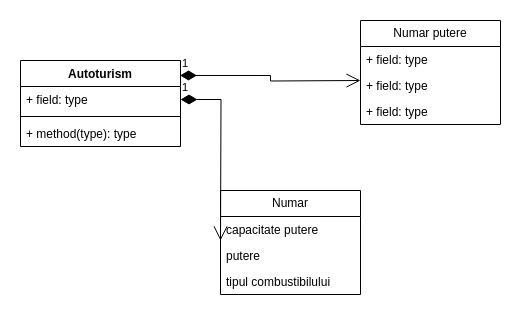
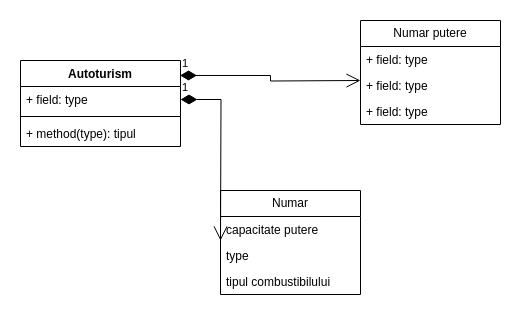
node "+ method(type): type": label "+ method(type): type" -> "+ method(type): tipul"
node "putere": label "putere" -> "type"
